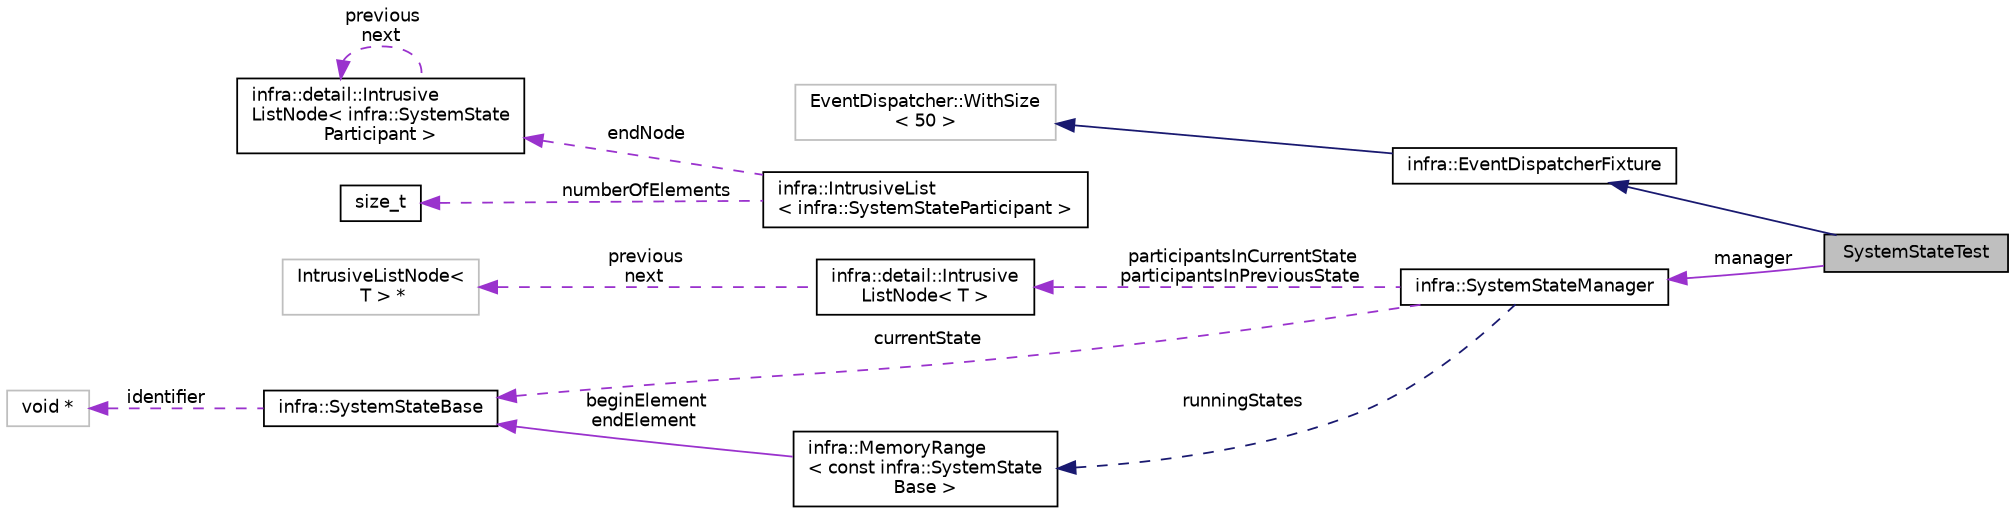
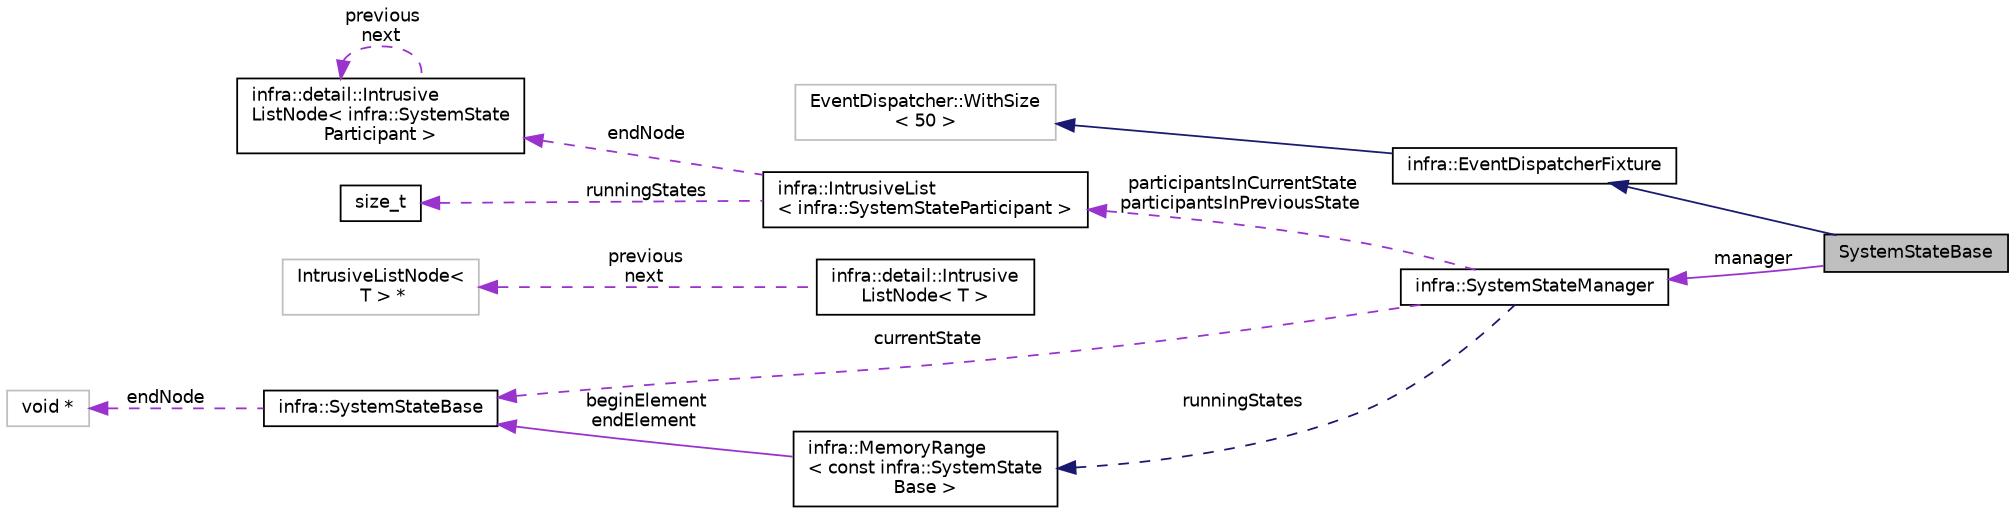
edge "infra::IntrusiveList < infra::SystemStateParticipant >" -> "size_t": label " numberOfElements" -> " runningStates"
node "SystemStateTest": label "SystemStateTest" -> "SystemStateBase"
edge "infra::SystemStateManager" -> "infra::detail::Intrusive ListNode< T >": now "infra::SystemStateManager" -> "infra::IntrusiveList < infra::SystemStateParticipant >"
edge "infra::SystemStateBase" -> "void *": label " identifier" -> " endNode"
